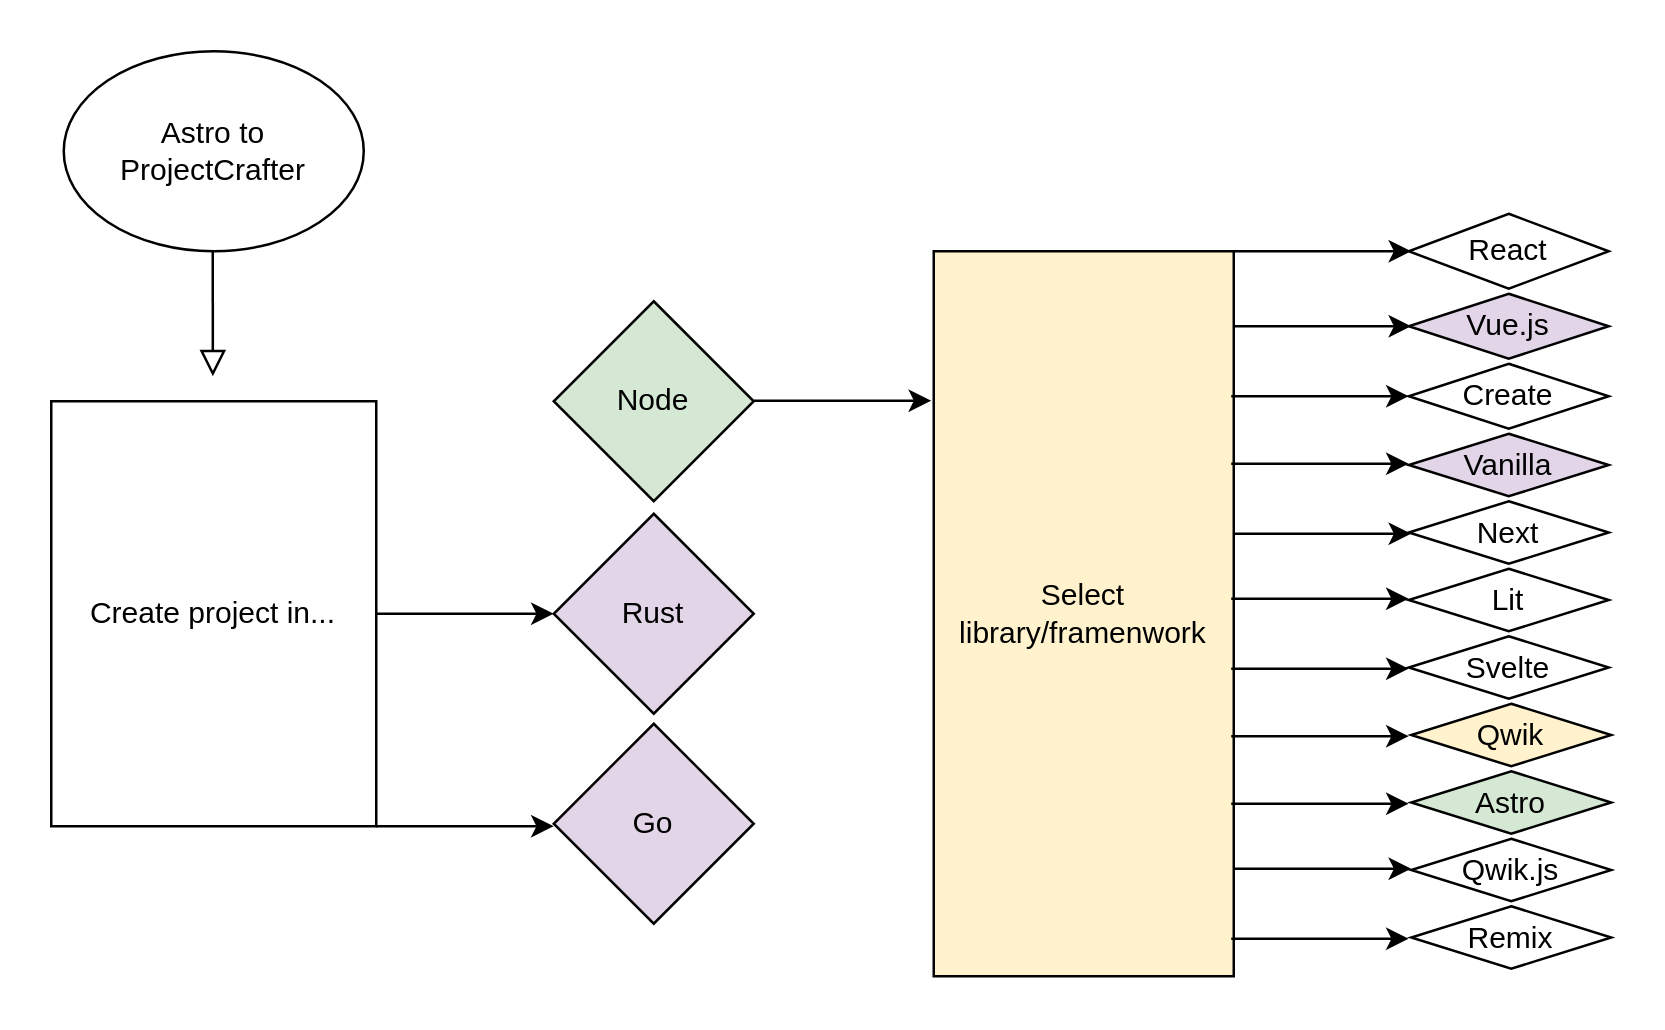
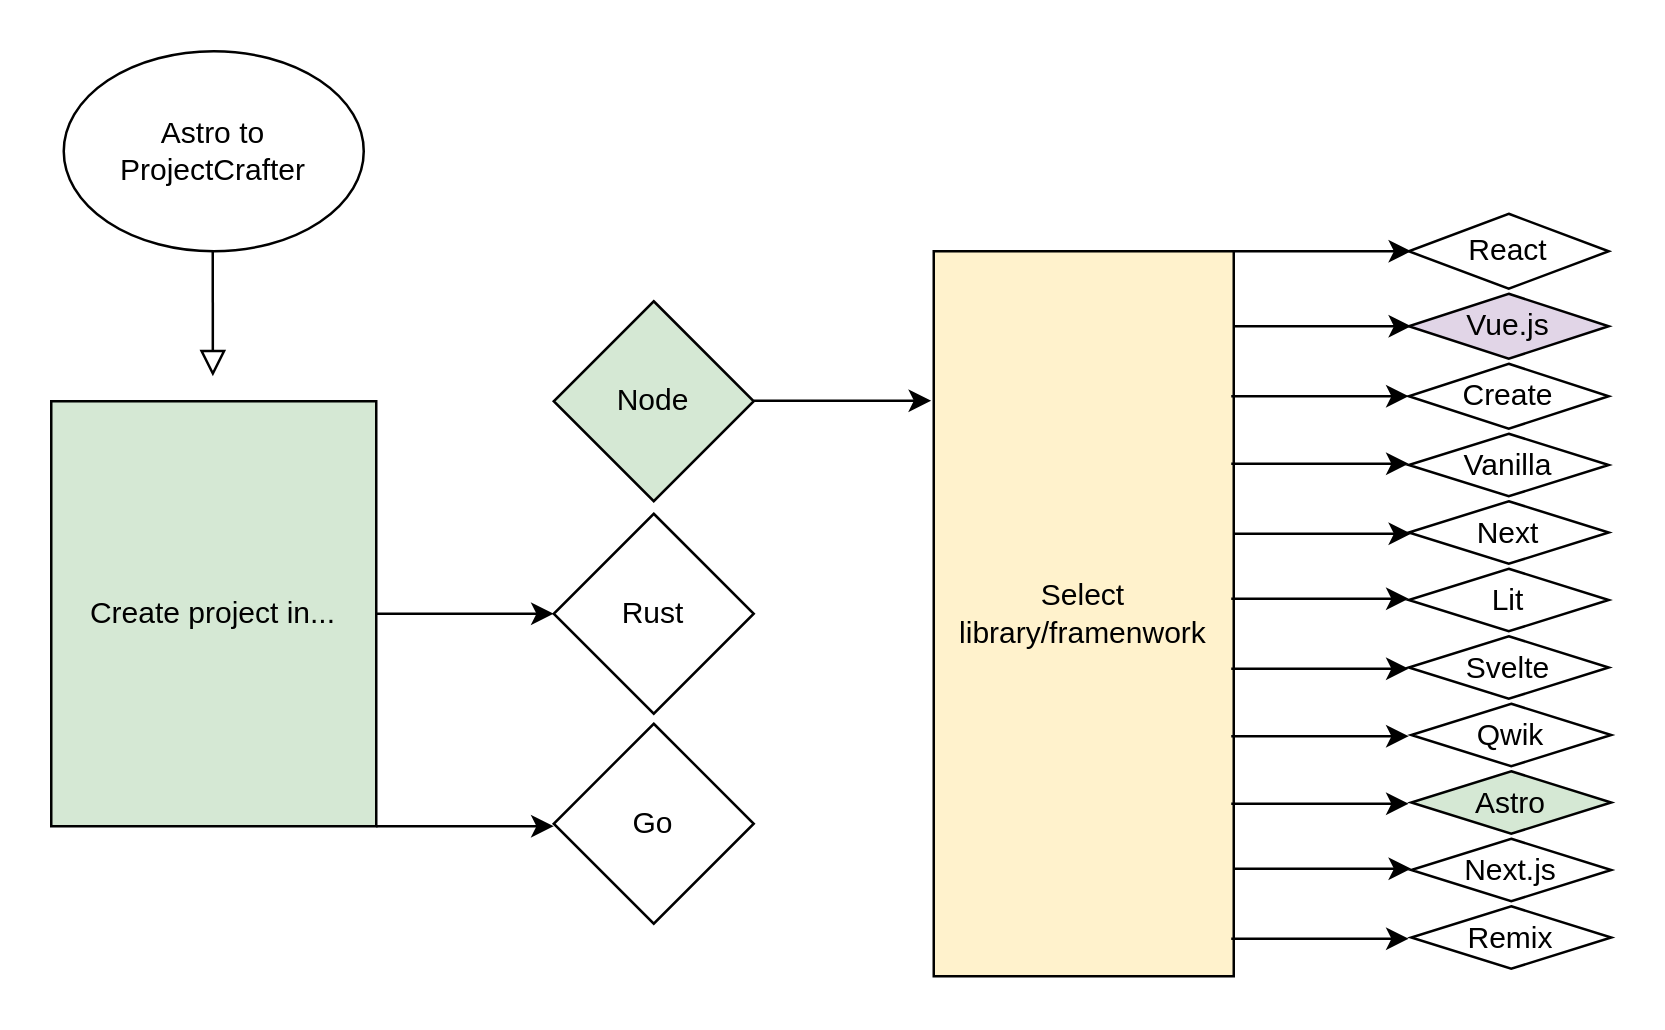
node "Vanilla": fillcolor #e1d5e7 -> #ffffff
node "Create project in...": fillcolor #ffffff -> #d5e8d4
node "Rust": fillcolor #e1d5e7 -> #ffffff
node "Qwik": fillcolor #fff2cc -> #ffffff
node "Go": fillcolor #e1d5e7 -> #ffffff
node "Qwik.js": label "Qwik.js" -> "Next.js"
